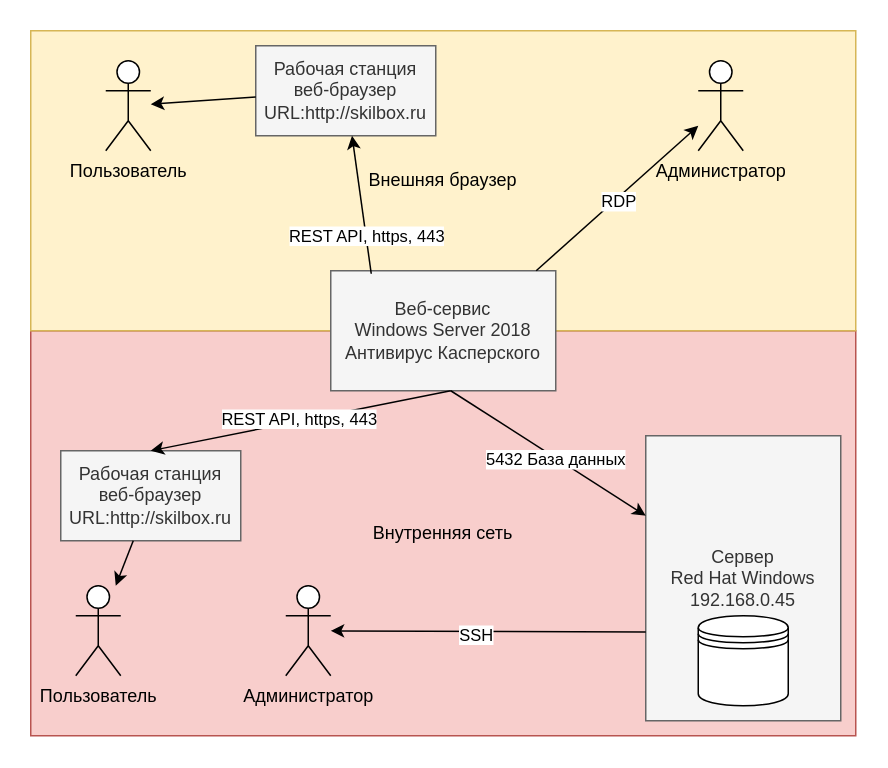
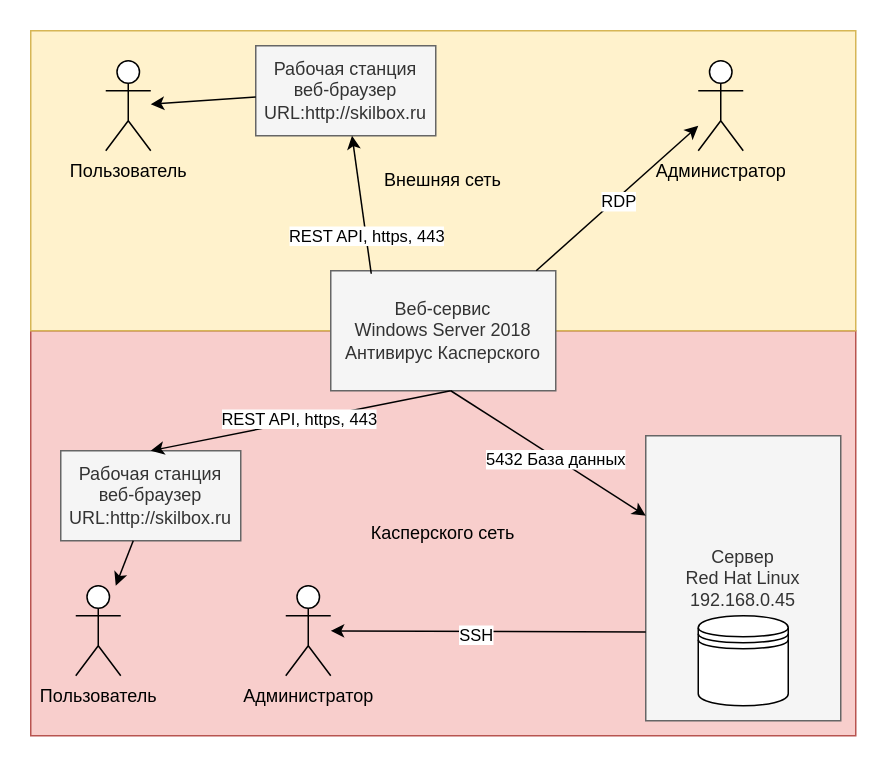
node "Внешняя браузер": label "Внешняя браузер" -> "Внешняя сеть"
node "Внутренняя сеть": label "Внутренняя сеть" -> "Касперского сеть"
node "Сервер Red Hat Windows 192.168.0.45": label "Сервер Red Hat Windows 192.168.0.45" -> "Сервер Red Hat Linux 192.168.0.45"
